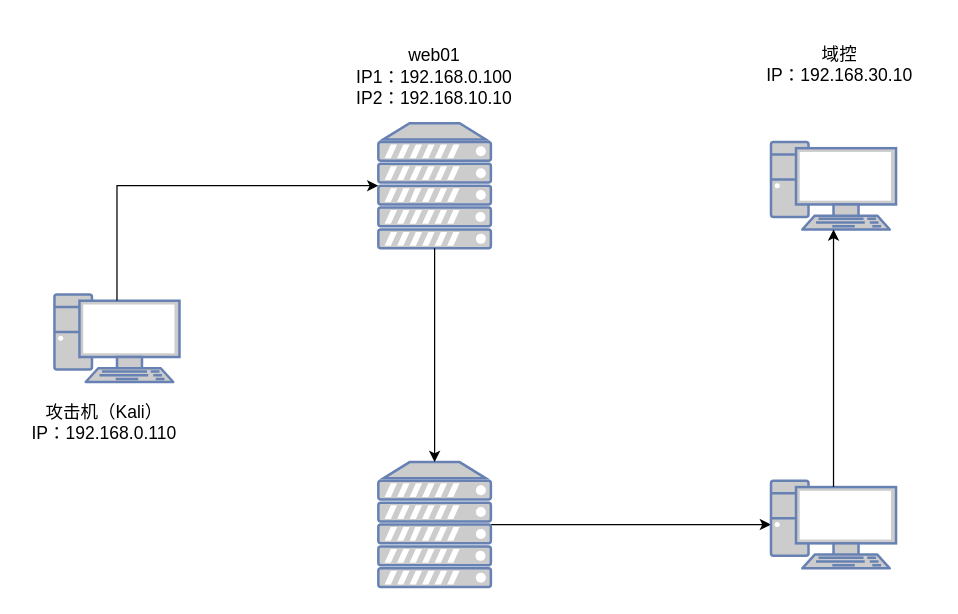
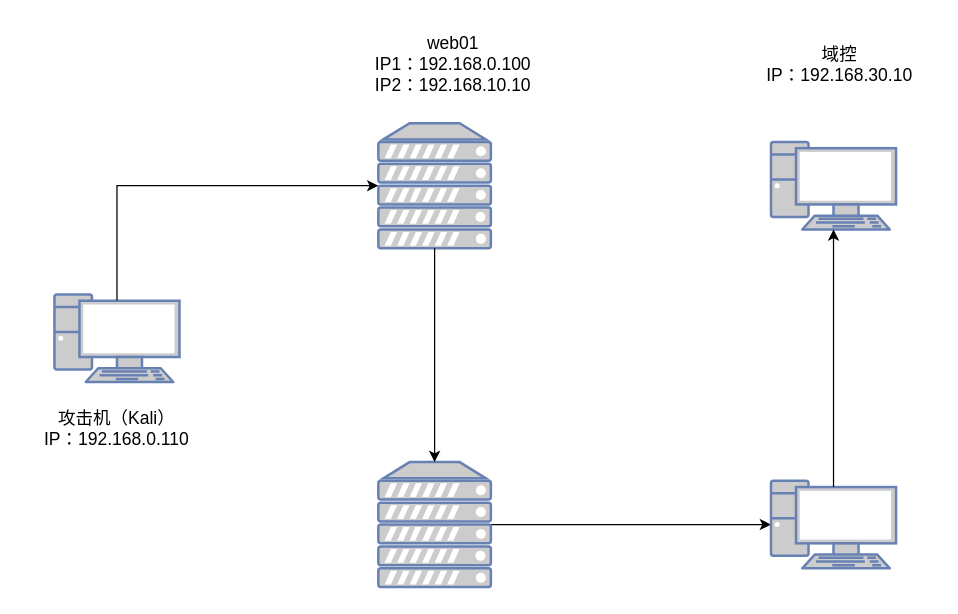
node "web01 IP1：192.168.0.100 IP2：192.168.10.10": moved (434, 76) -> (453, 63)
node "攻击机（Kali） IP：192.168.0.110": moved (104, 421) -> (117, 428)
